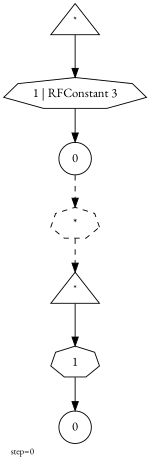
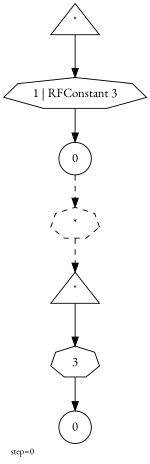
node "1": label "1" -> "3"
